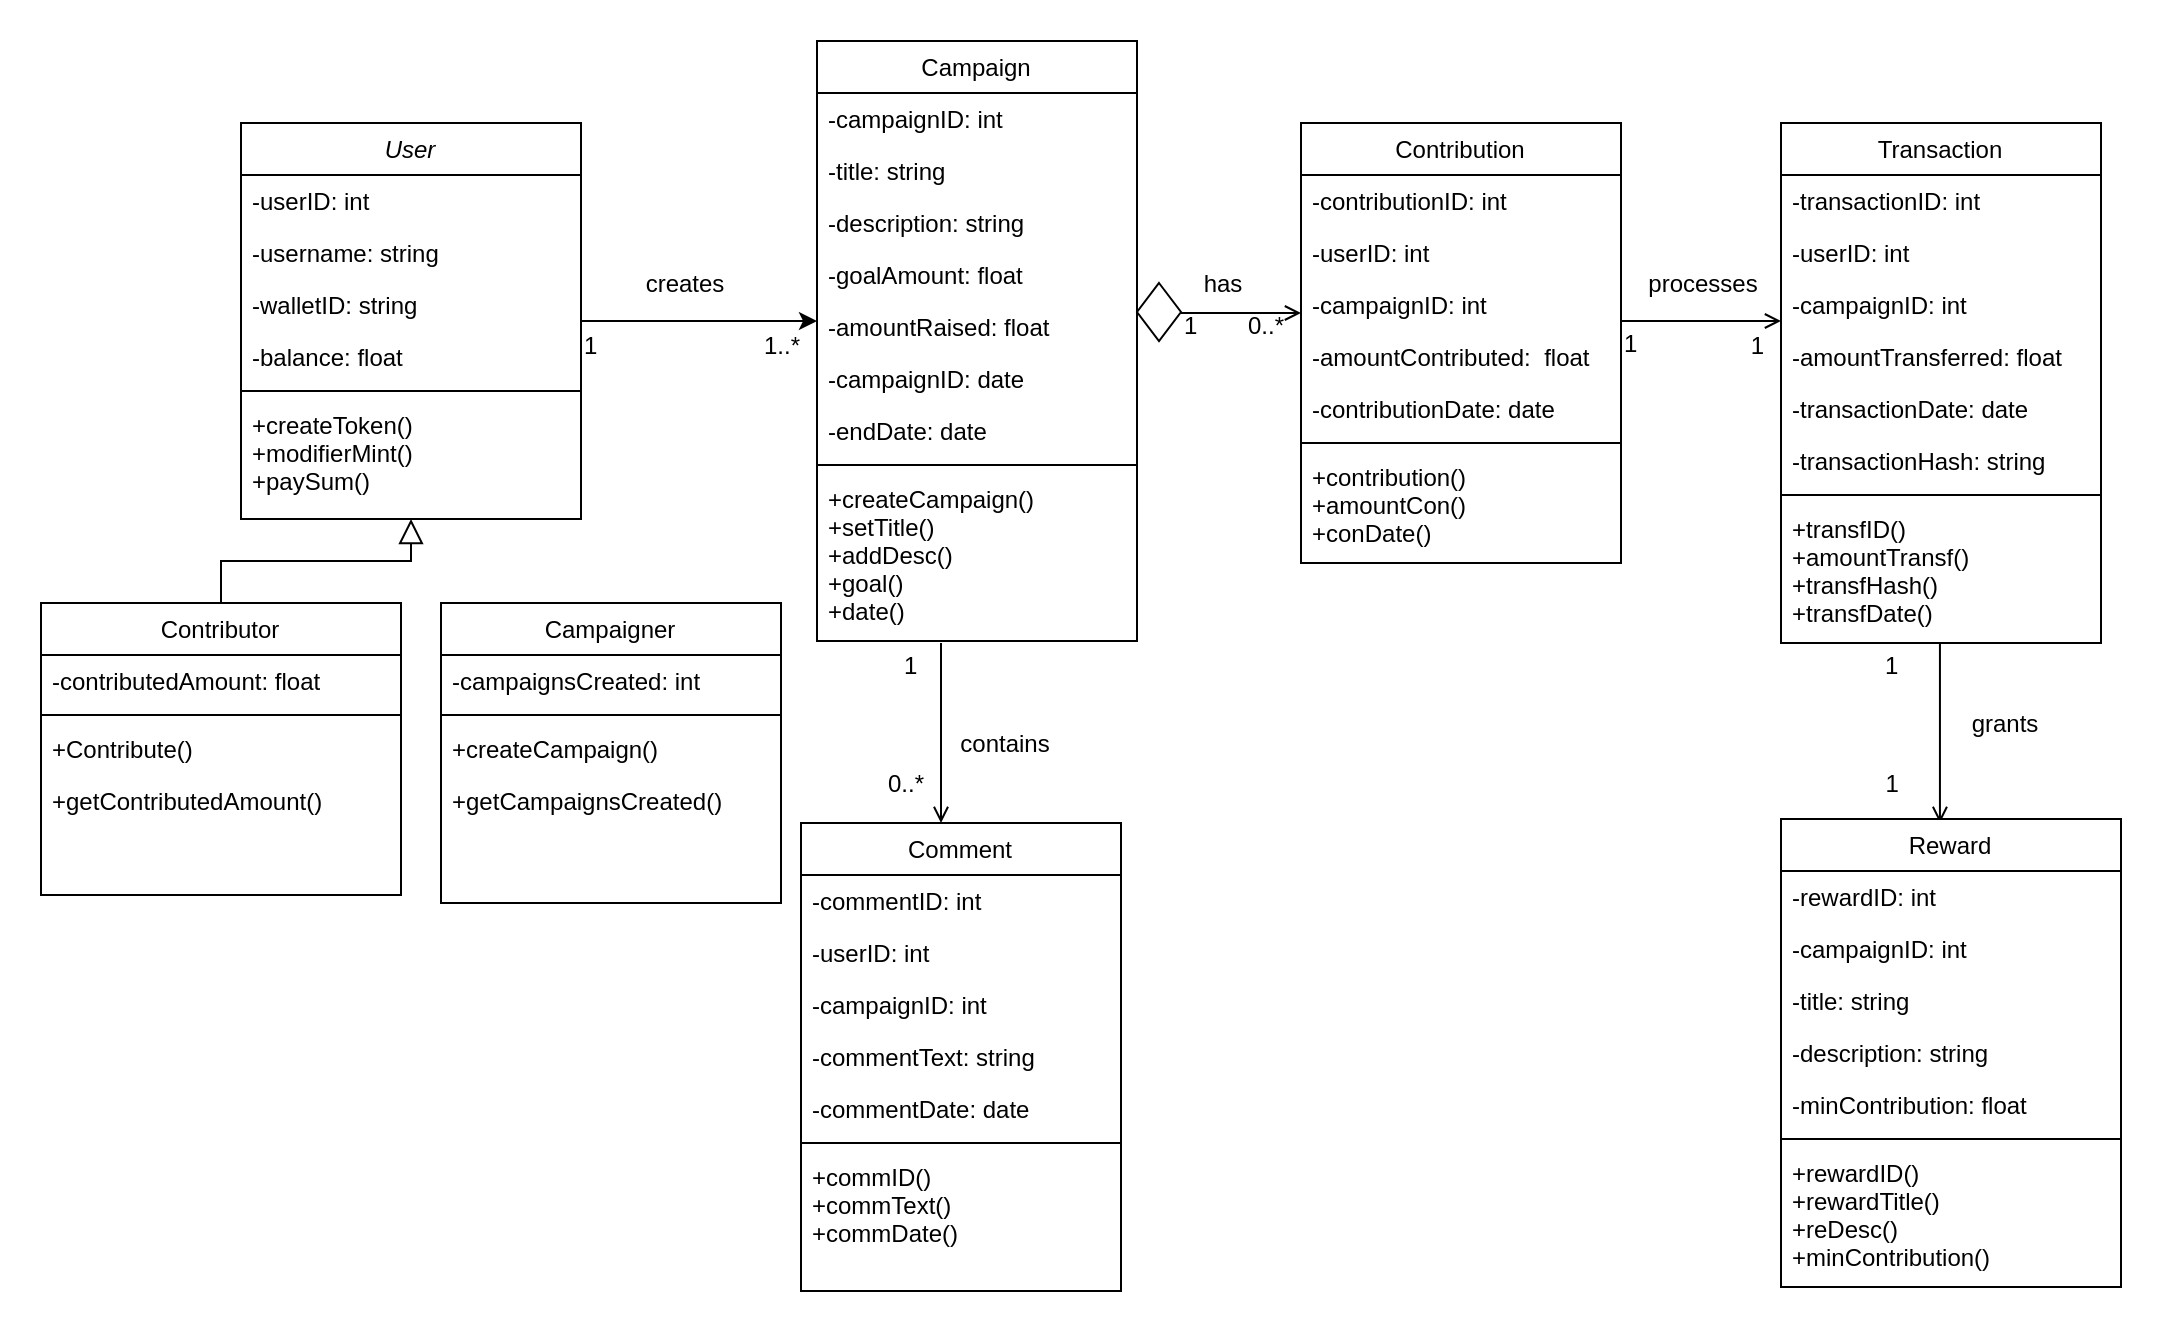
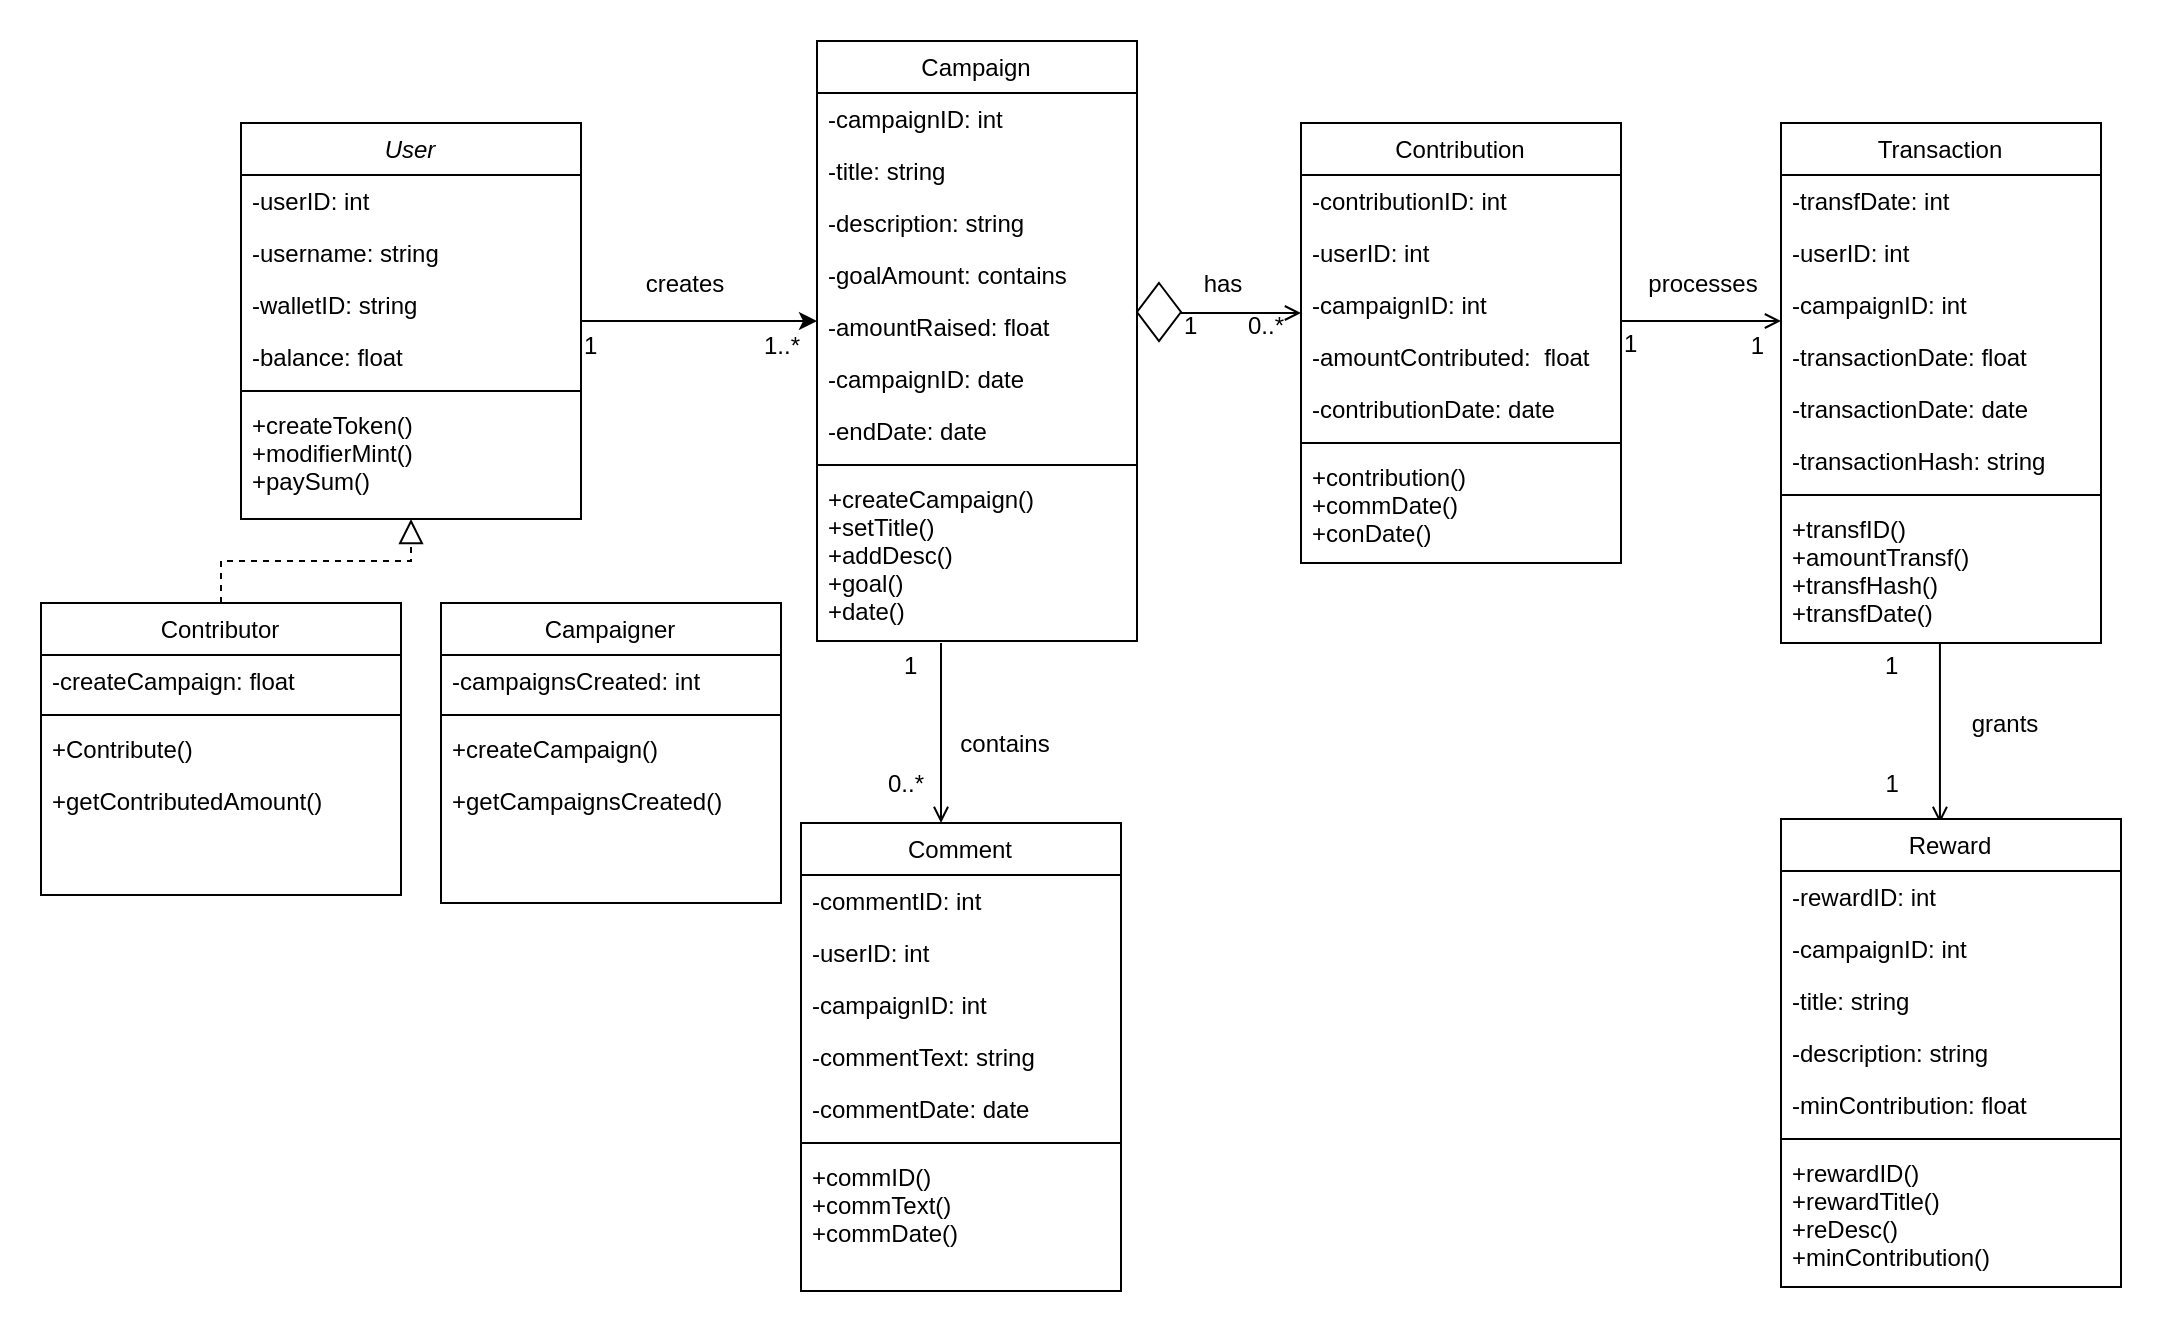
node "-transactionID: int": label "-transactionID: int" -> "-transfDate: int"
node "-goalAmount: float": label "-goalAmount: float" -> "-goalAmount: contains"
node "-amountTransferred: float": label "-amountTransferred: float" -> "-transactionDate: float"
node "+contribution() +amountCon() +conDate()": label "+contribution() +amountCon() +conDate()" -> "+contribution() +commDate() +conDate()"
edge "Contributor" -> "User": style solid -> dashed
node "-contributedAmount: float": label "-contributedAmount: float" -> "-createCampaign: float"
